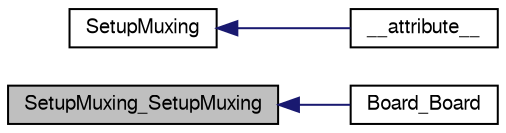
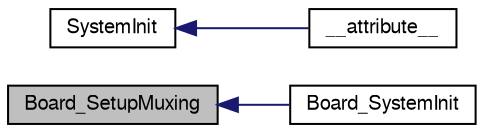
node "SetupMuxing": label "SetupMuxing" -> "SystemInit"
node "SetupMuxing_SetupMuxing": label "SetupMuxing_SetupMuxing" -> "Board_SetupMuxing"
node "Board_Board": label "Board_Board" -> "Board_SystemInit"
